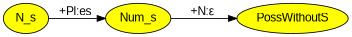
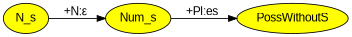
edge "N_s" -> "Num_s": label "+Pl:es " -> "+N:ε "
edge "Num_s" -> "PossWithoutS": label "+N:ε " -> "+Pl:es "
